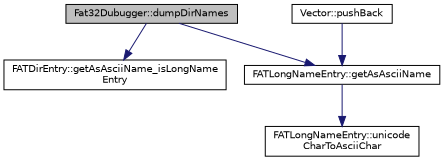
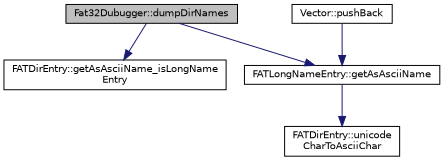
node "FATLongNameEntry::unicode CharToAsciiChar": label "FATLongNameEntry::unicode CharToAsciiChar" -> "FATDirEntry::unicode CharToAsciiChar"
